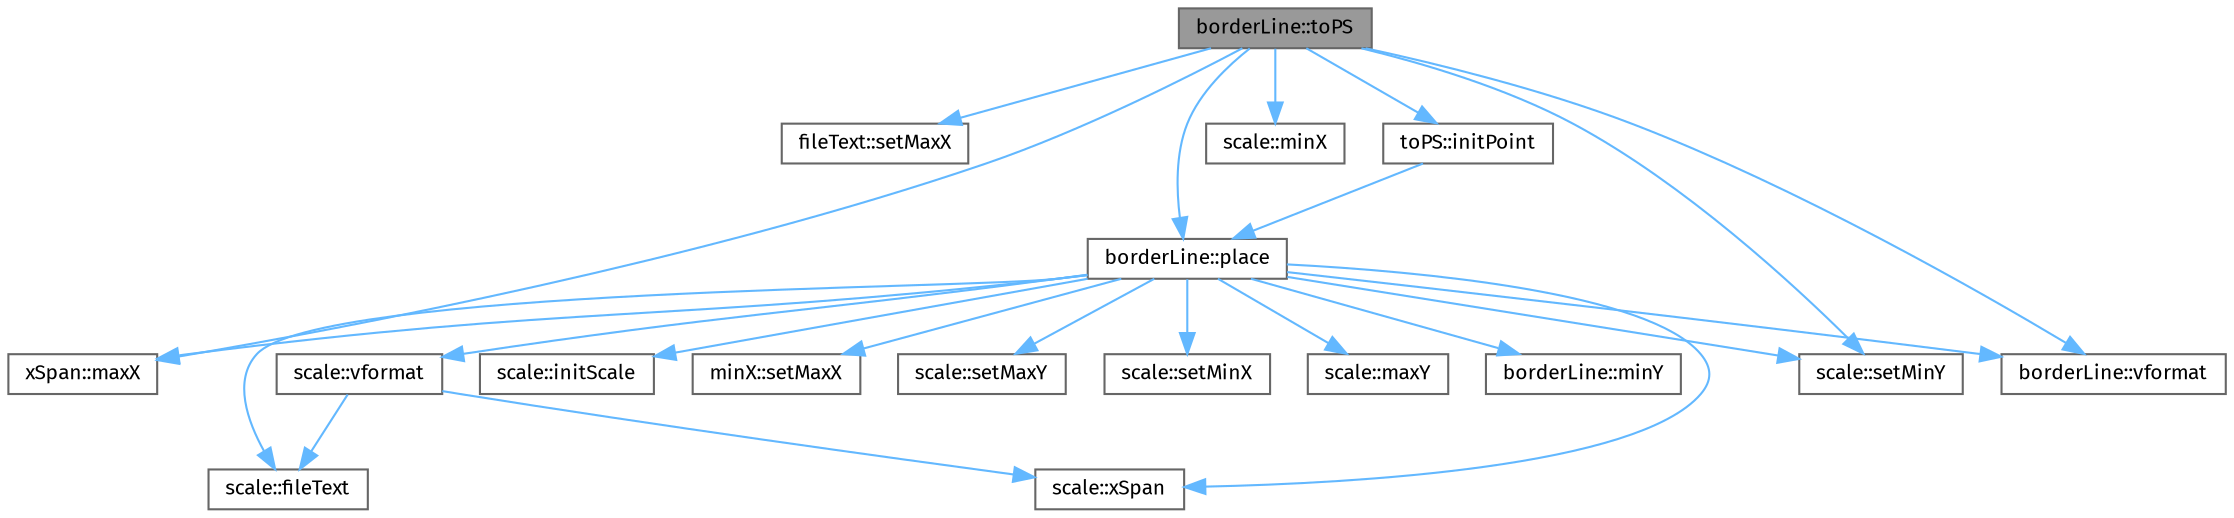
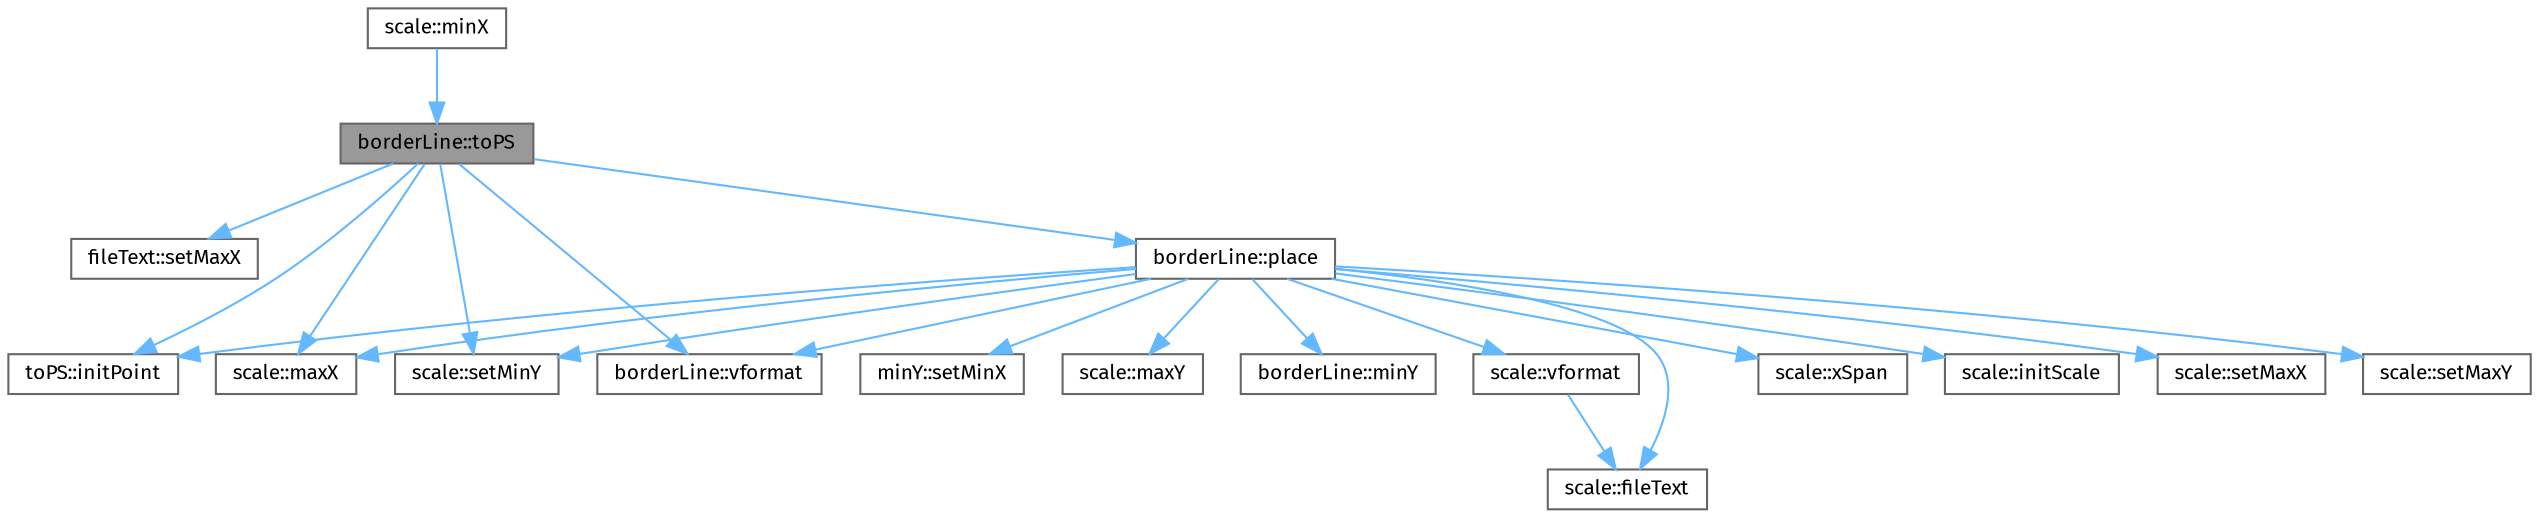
edge "borderLine::toPS" -> "scale::minX": reversed
edge "toPS::initPoint" -> "borderLine::place": reversed
node "xSpan::maxX": label "xSpan::maxX" -> "scale::maxX"
node "minX::setMaxX": label "minX::setMaxX" -> "scale::setMaxX"
node "scale::setMinX": label "scale::setMinX" -> "minY::setMinX"
edge "scale::vformat" -> "scale::xSpan": removed
